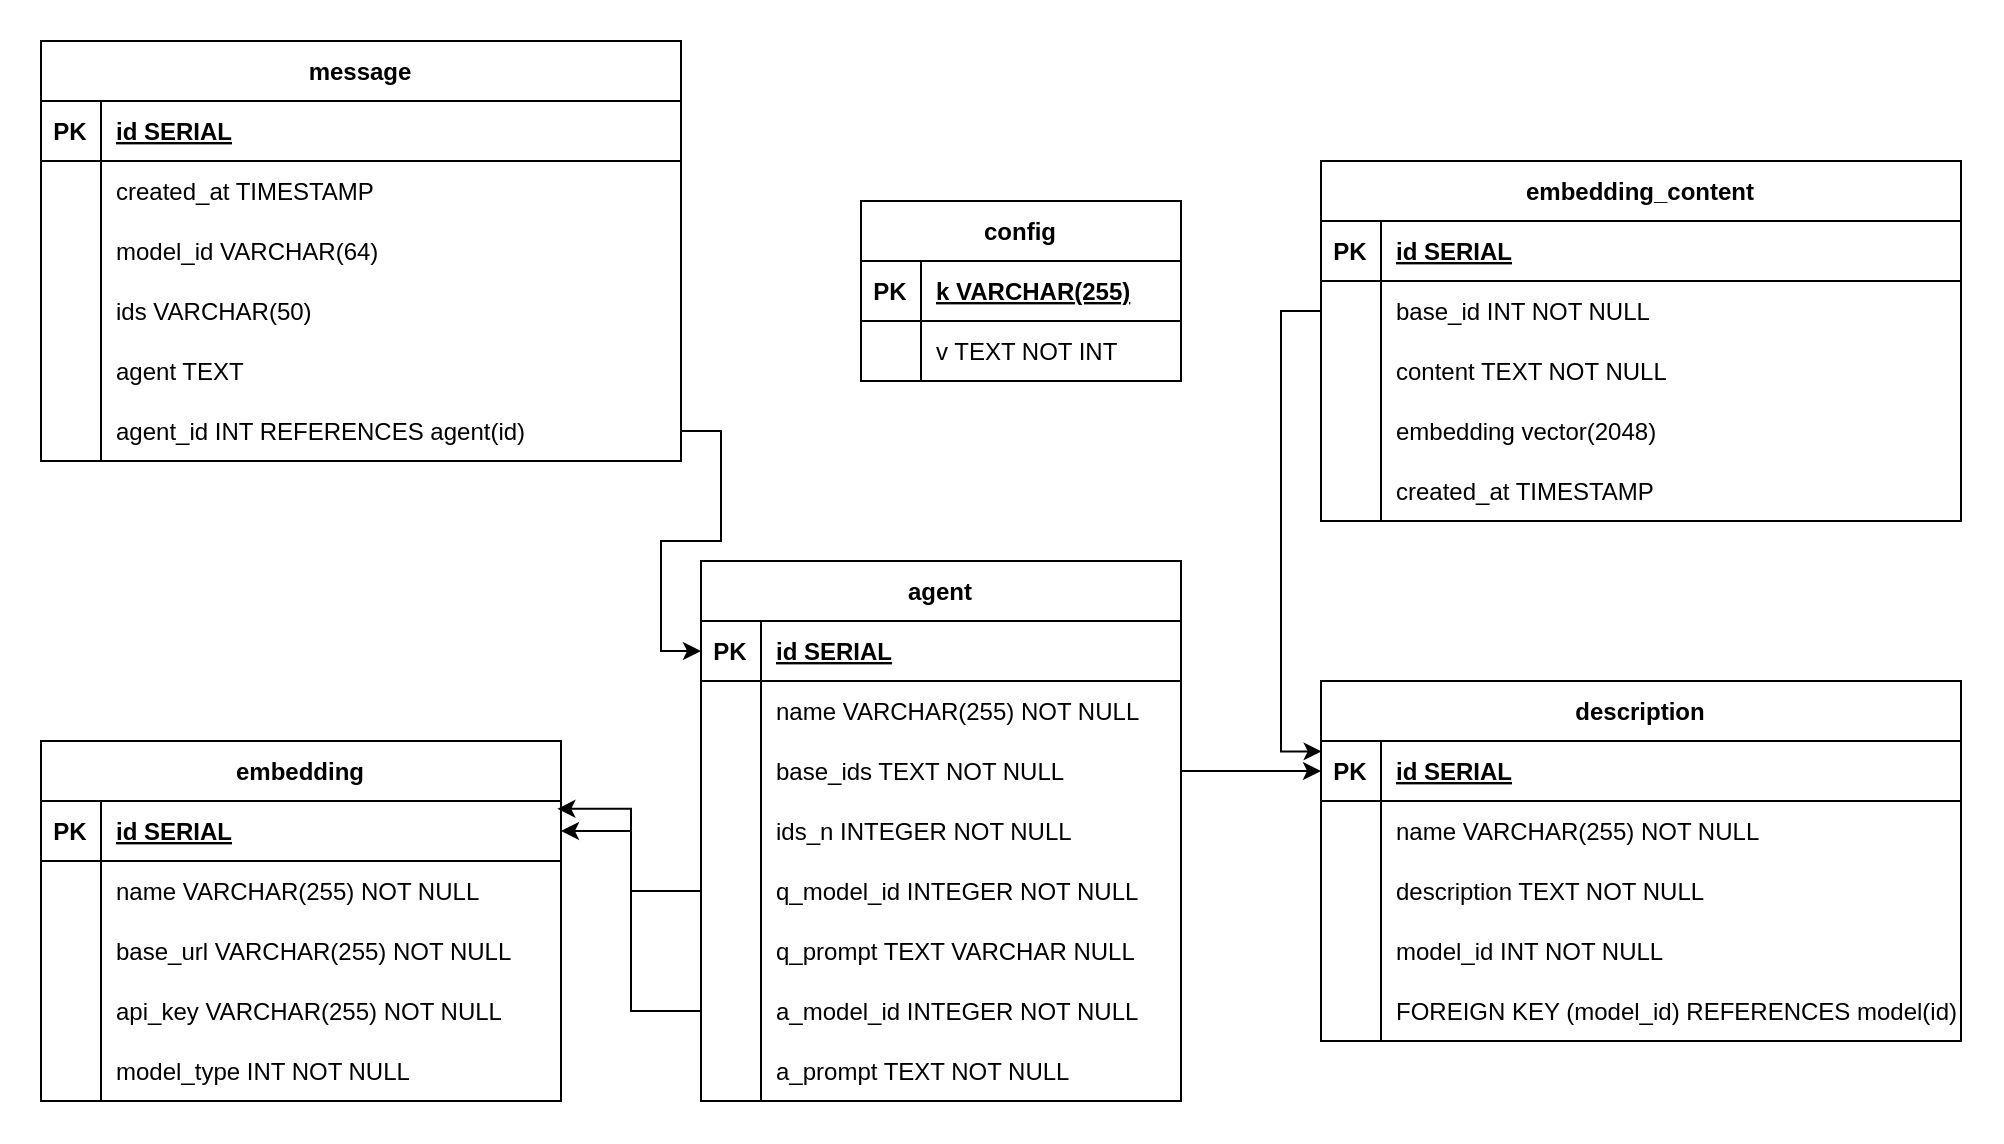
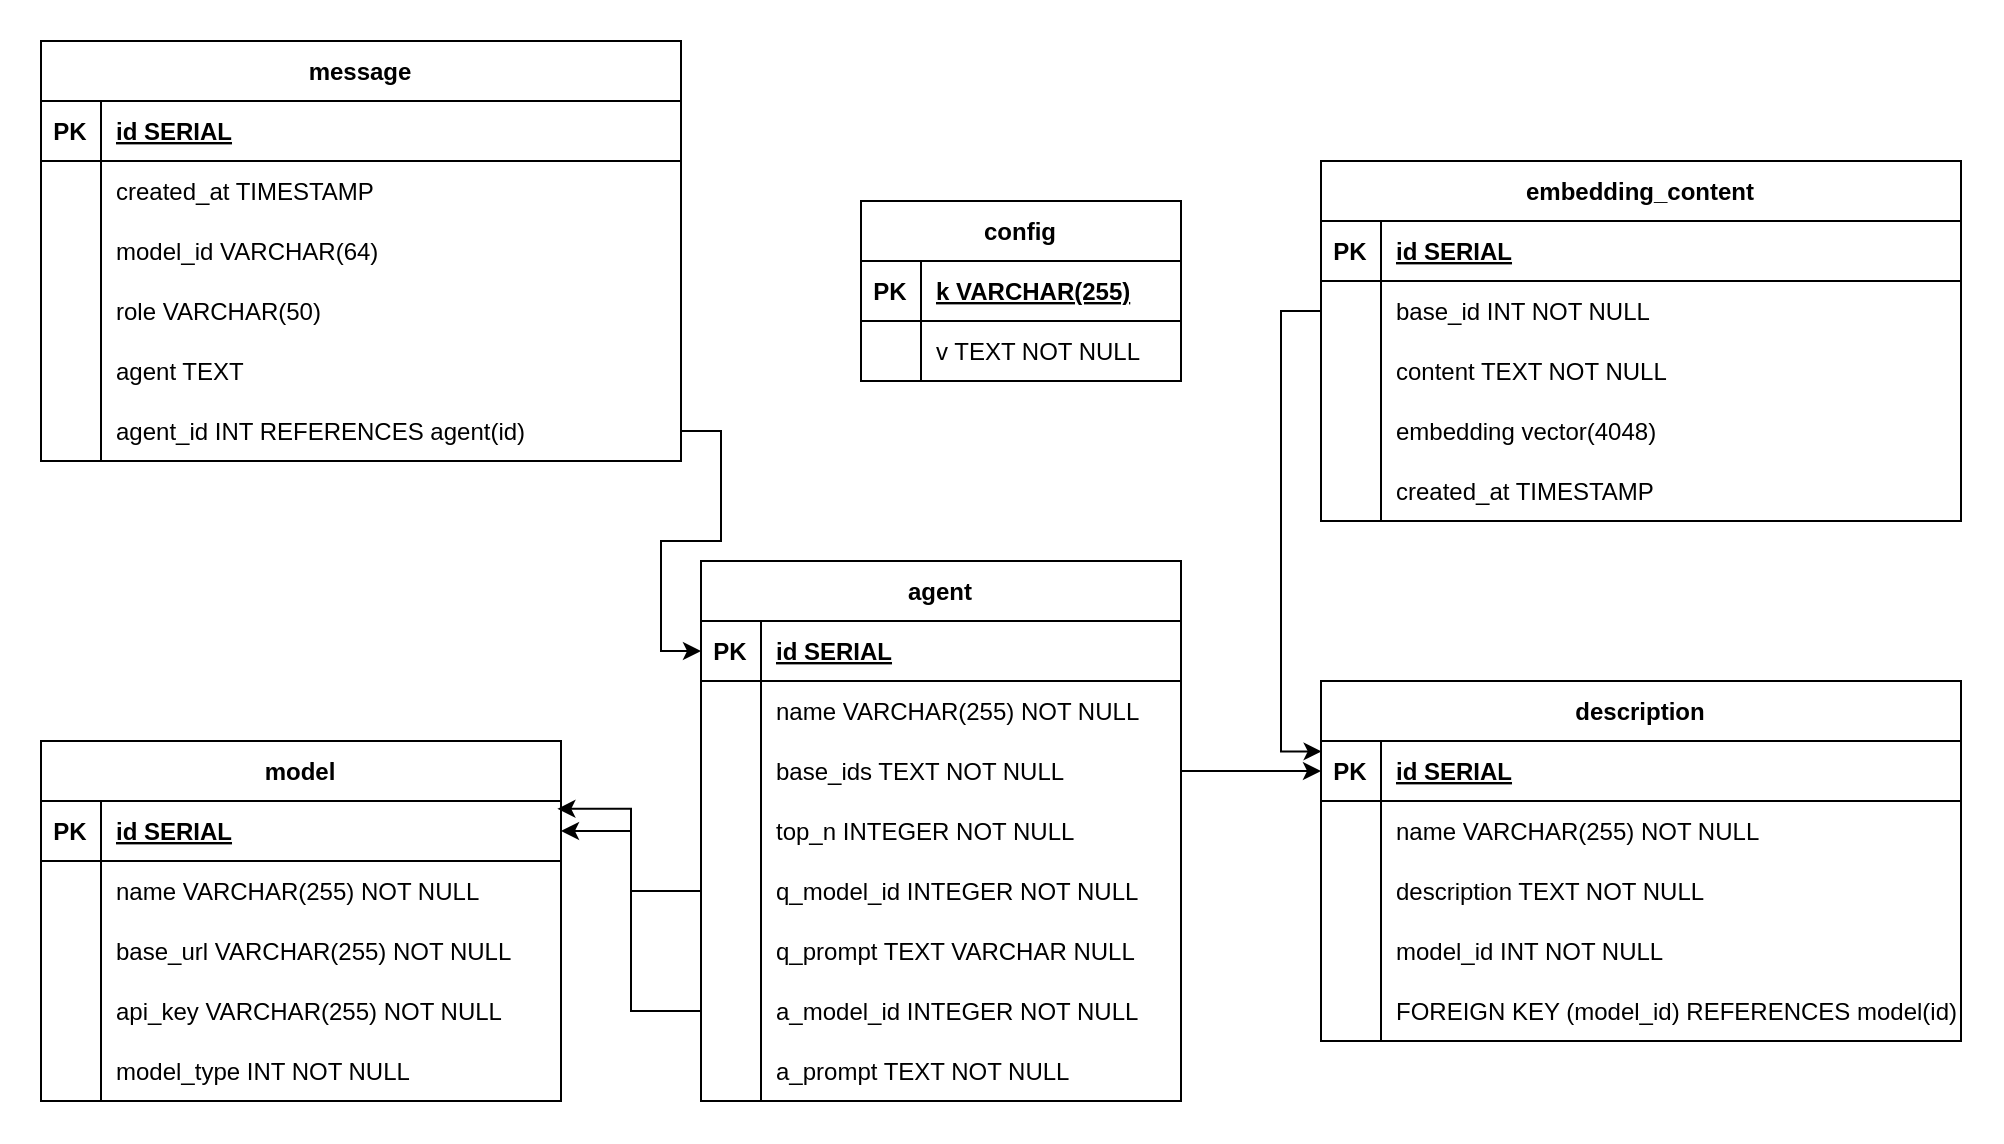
node "ids VARCHAR(50)": label "ids VARCHAR(50)" -> "role VARCHAR(50)"
node "v TEXT NOT INT": label "v TEXT NOT INT" -> "v TEXT NOT NULL"
node "embedding vector(2048)": label "embedding vector(2048)" -> "embedding vector(4048)"
node "embedding": label "embedding" -> "model"
node "ids_n INTEGER NOT NULL": label "ids_n INTEGER NOT NULL" -> "top_n INTEGER NOT NULL"
